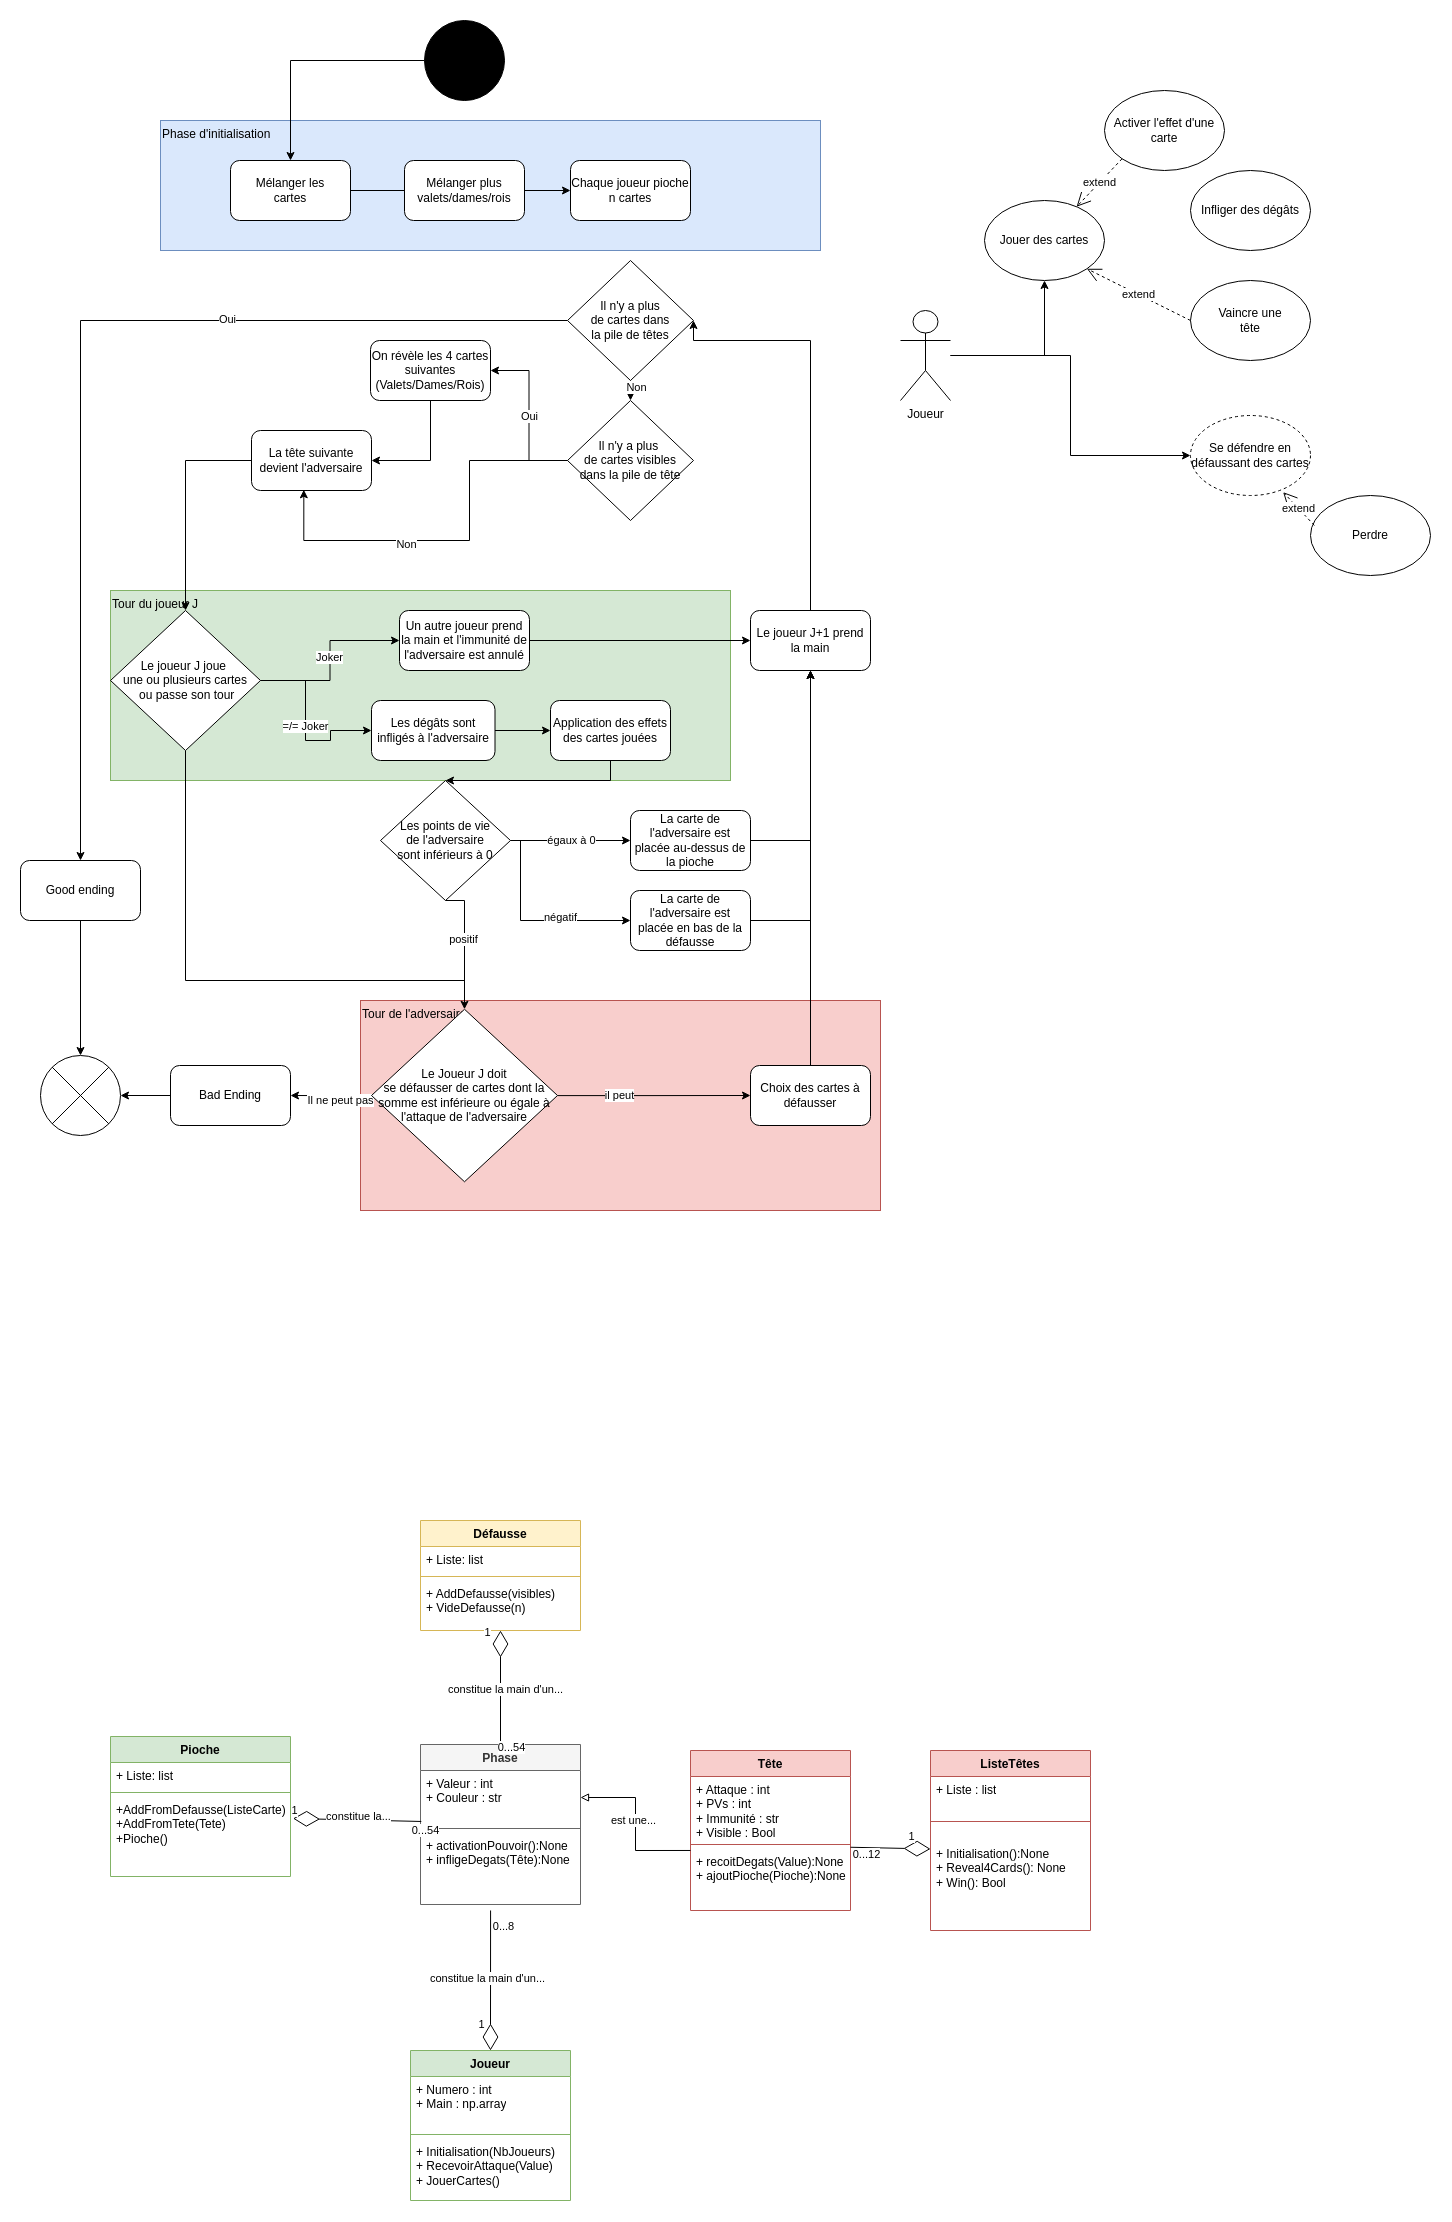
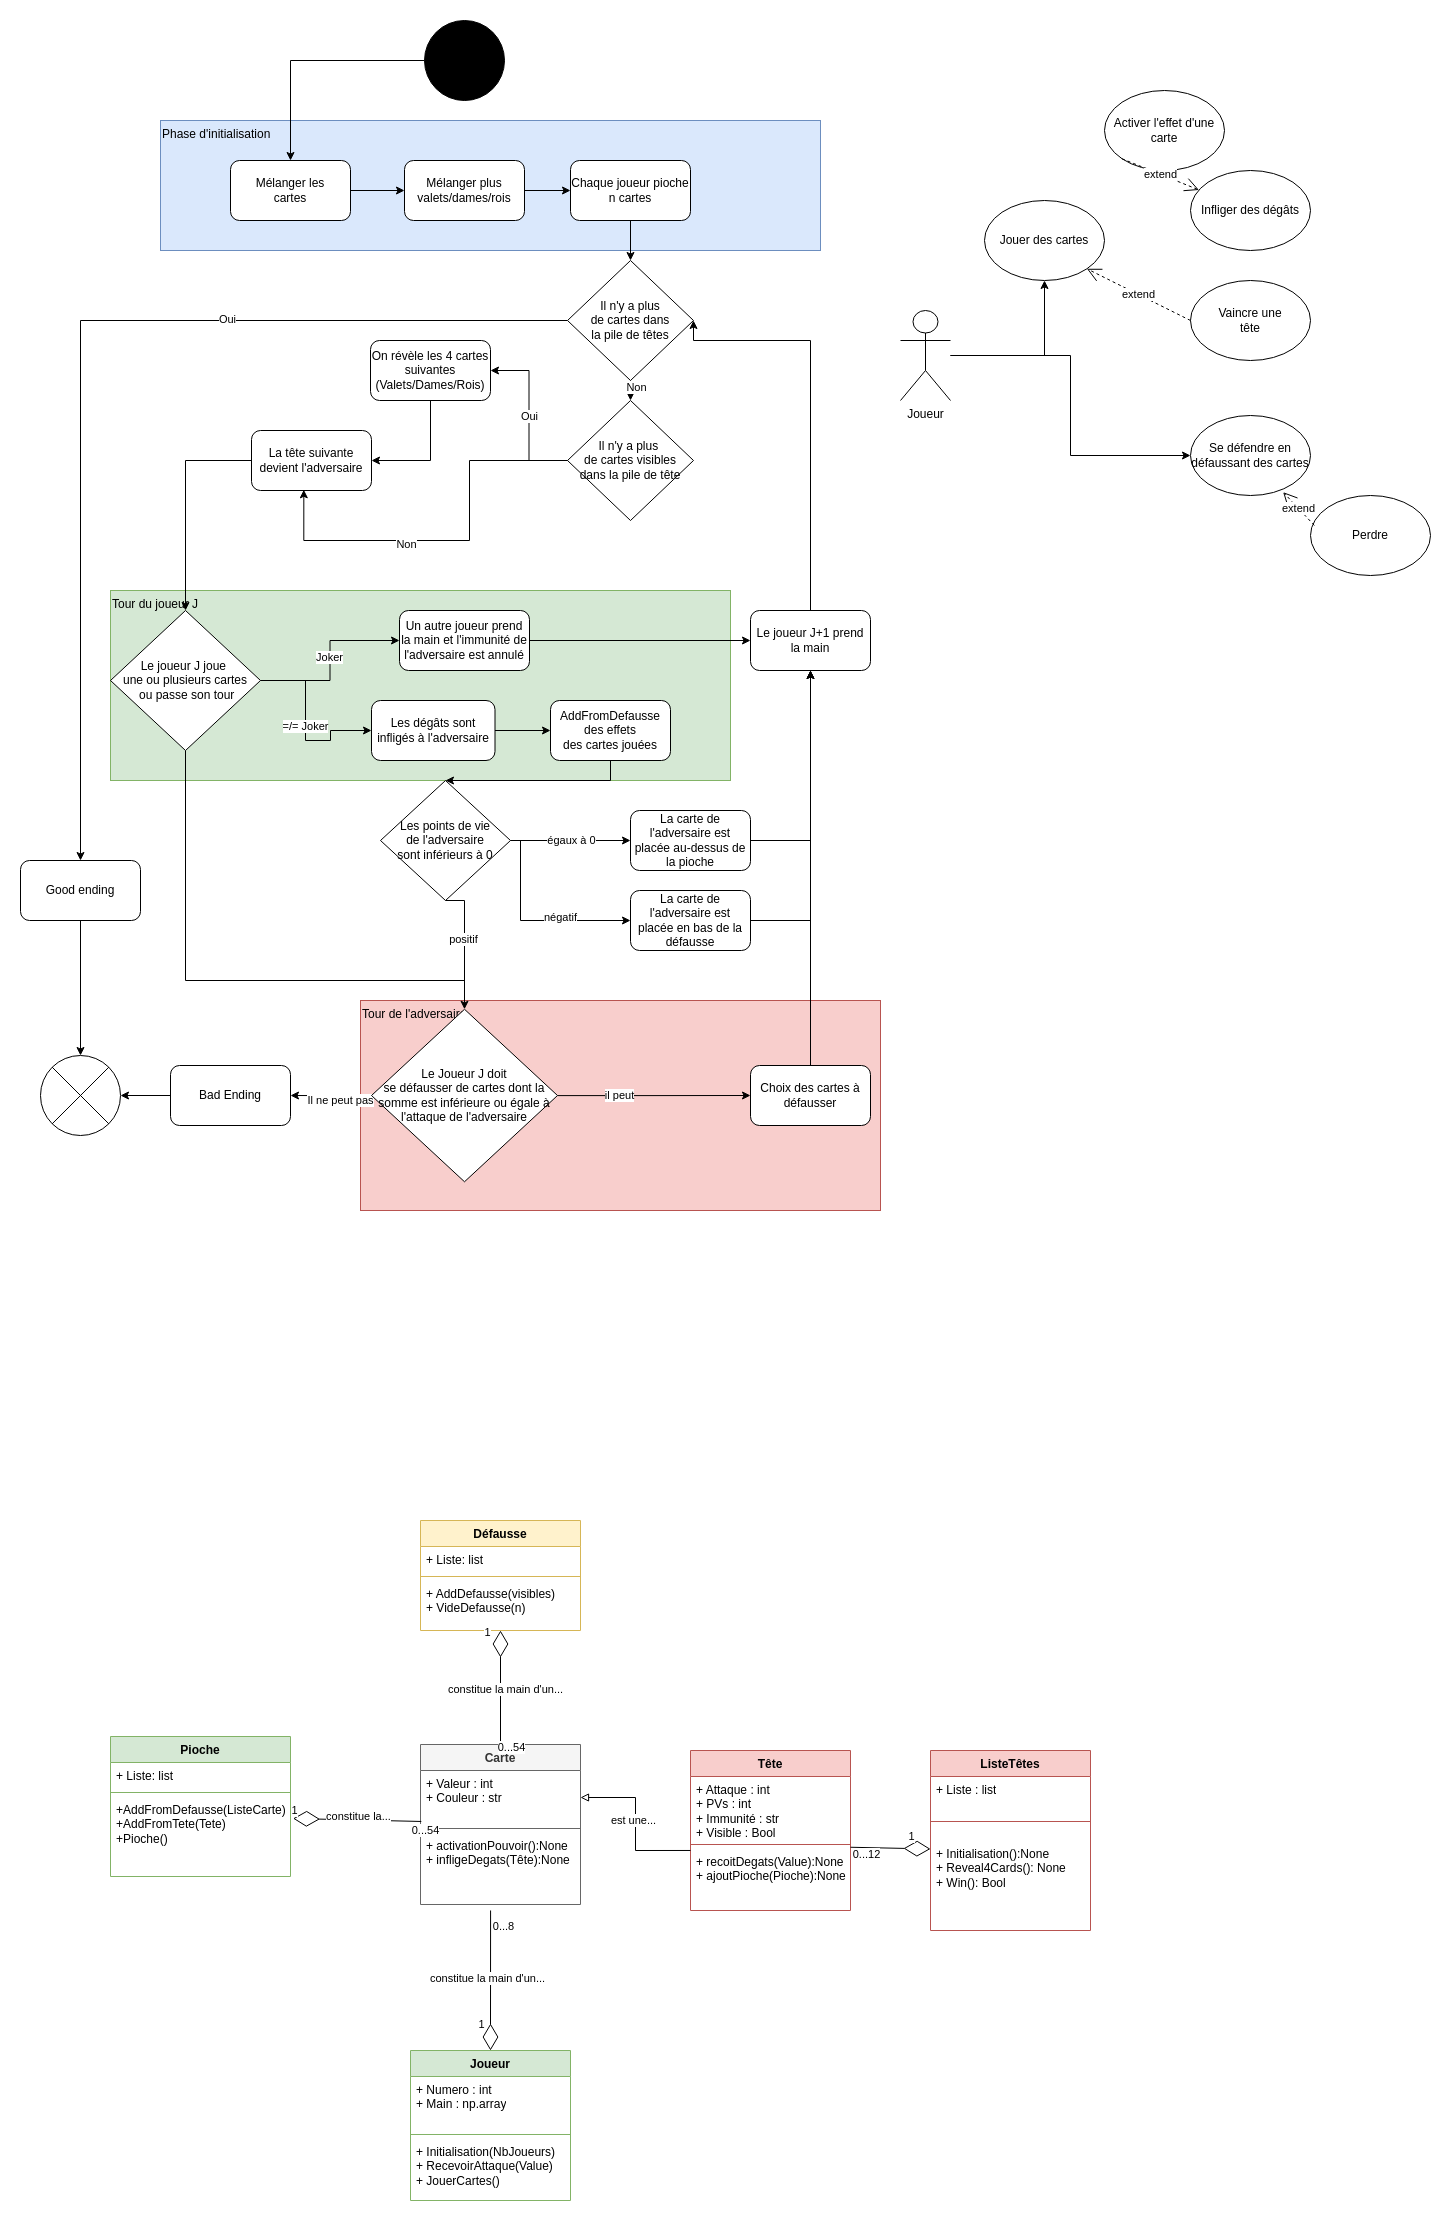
edge "Activer l'effet d'une carte" -> "Jouer des cartes": now "Activer l'effet d'une carte" -> "Infliger des dégâts"
edge "Mélanger les cartes" -- "Mélanger plus valets/dames/rois": arrowhead none -> classic
edge "Chaque joueur pioche n cartes" -> "Il n'y a plus de cartes dans la pile de têtes": added
node "Se défendre en défaussant des cartes": style dashed -> solid
node "Application des effets des cartes jouées": label "Application des effets des cartes jouées" -> "AddFromDefausse des effets des cartes jouées"
node "Phase": label "Phase" -> "Carte"
